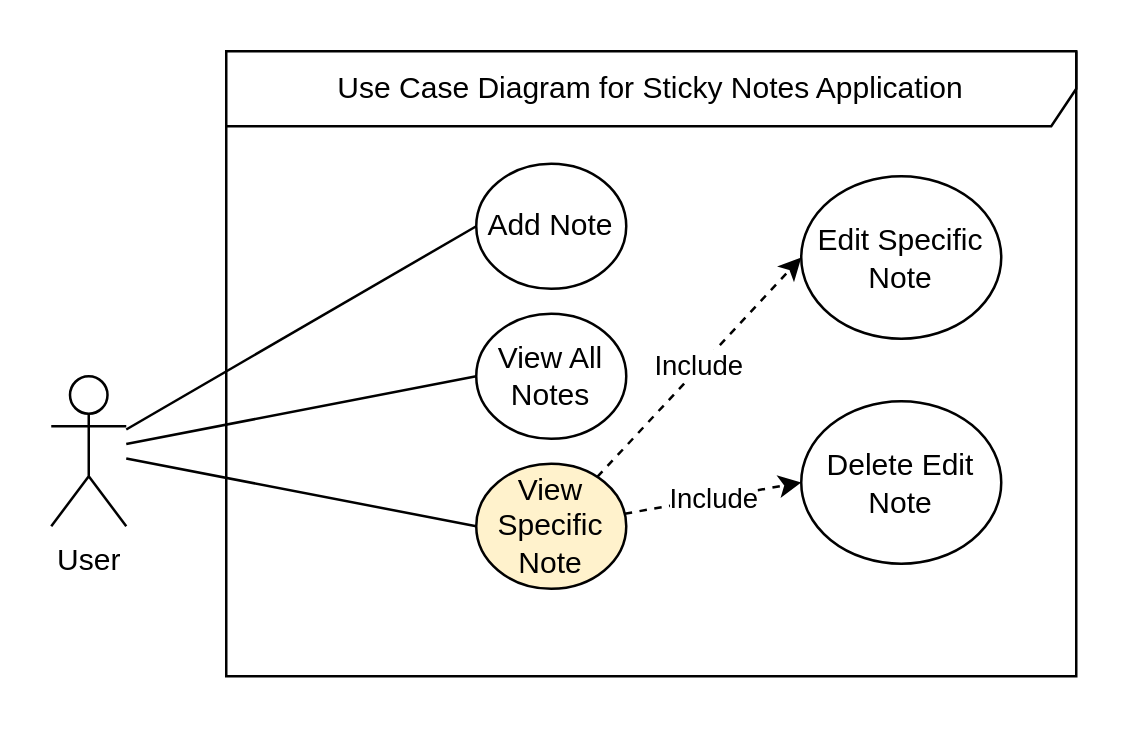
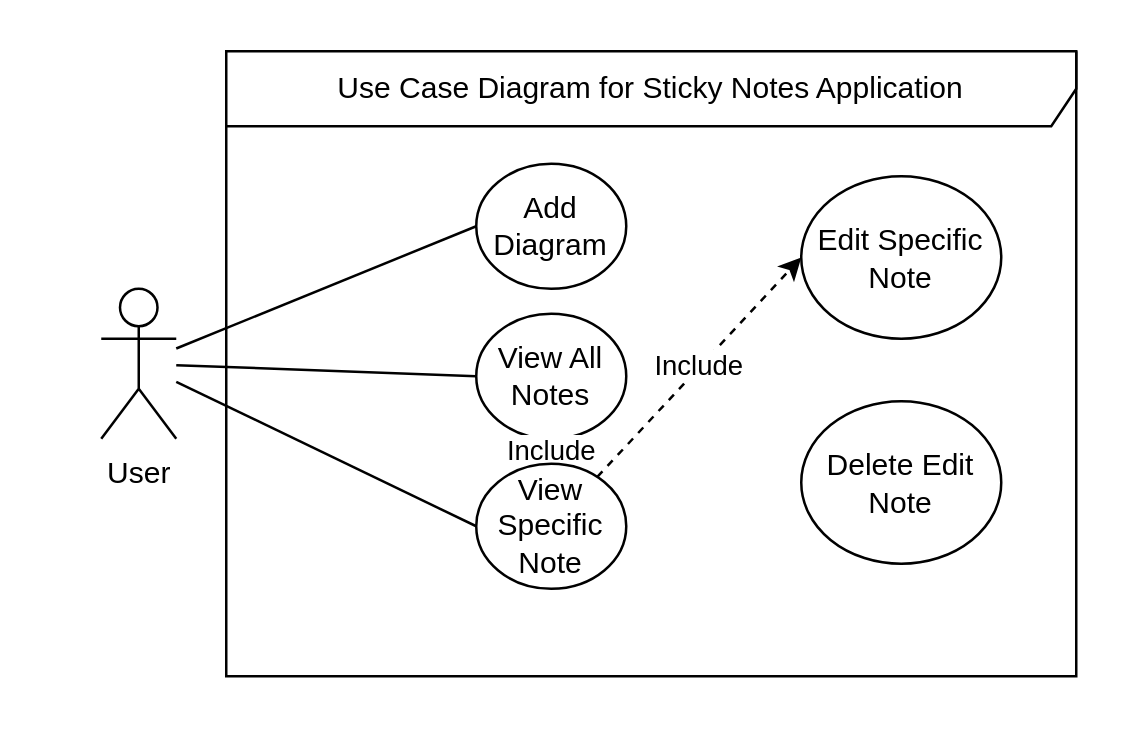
node "Add Note": label "Add Note" -> "Add Diagram"
node "User": moved (89, 451) -> (139, 364)
edge "View Specific Note" -> "Delete Edit Note": now "View Specific Note" -> "View All Notes"
node "View Specific Note": fillcolor #fff2cc -> #ffffff
